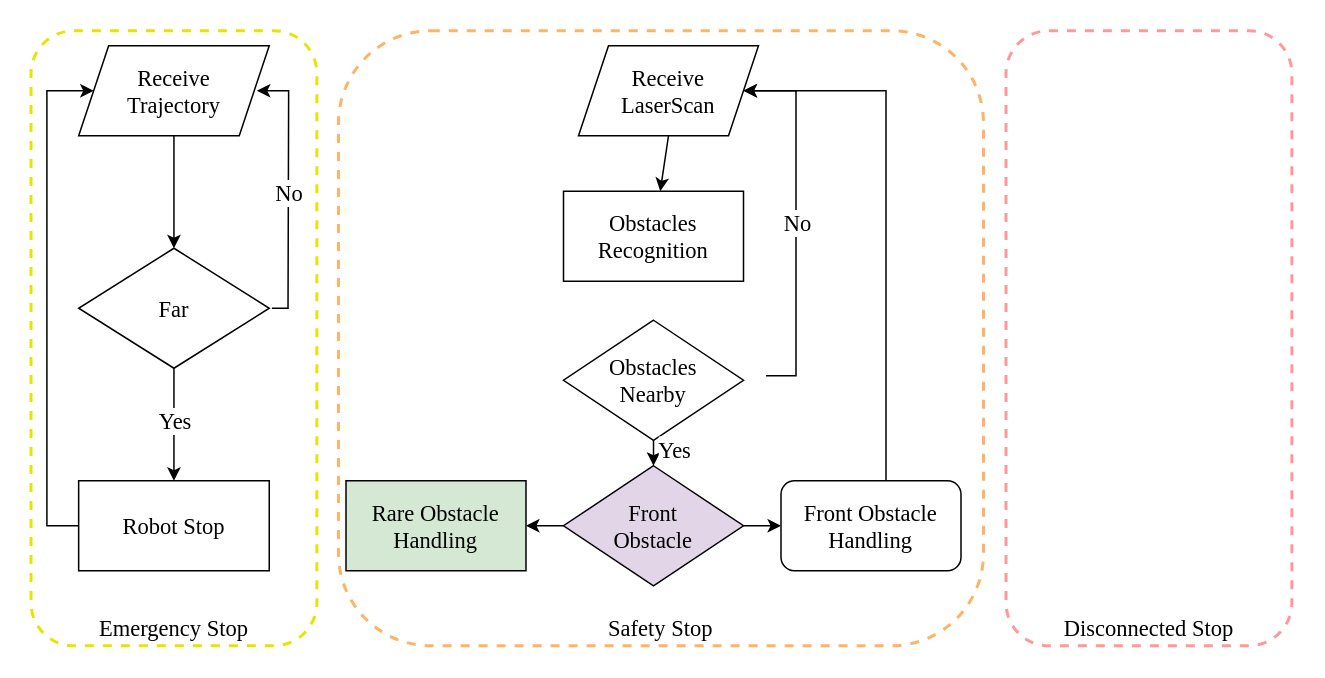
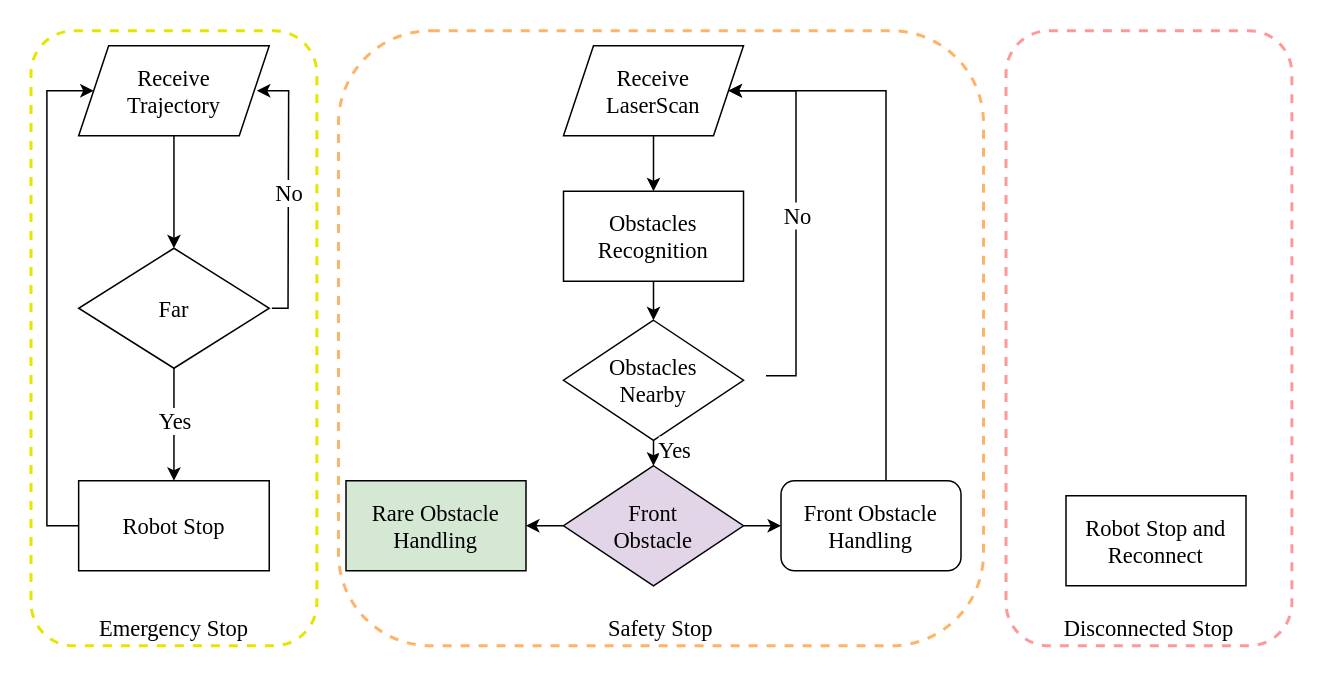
node "Receive LaserScan": moved (668, 91) -> (653, 91)
edge "Obstacles Recognition" -> "Obstacles Nearby": added
node "Robot Stop and Reconnect": added
